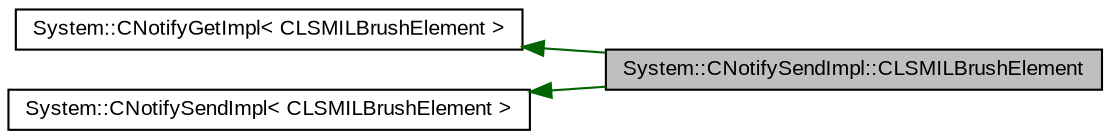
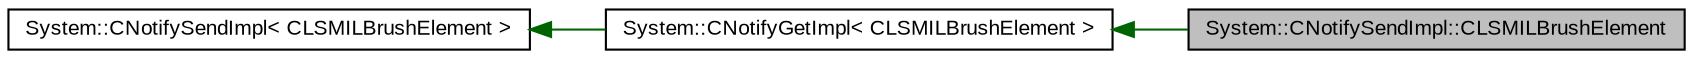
edge "System::CNotifySendImpl::CLSMILBrushElement" -> "System::CNotifySendImpl< CLSMILBrushElement >": now "System::CNotifyGetImpl< CLSMILBrushElement >" -> "System::CNotifySendImpl< CLSMILBrushElement >"
